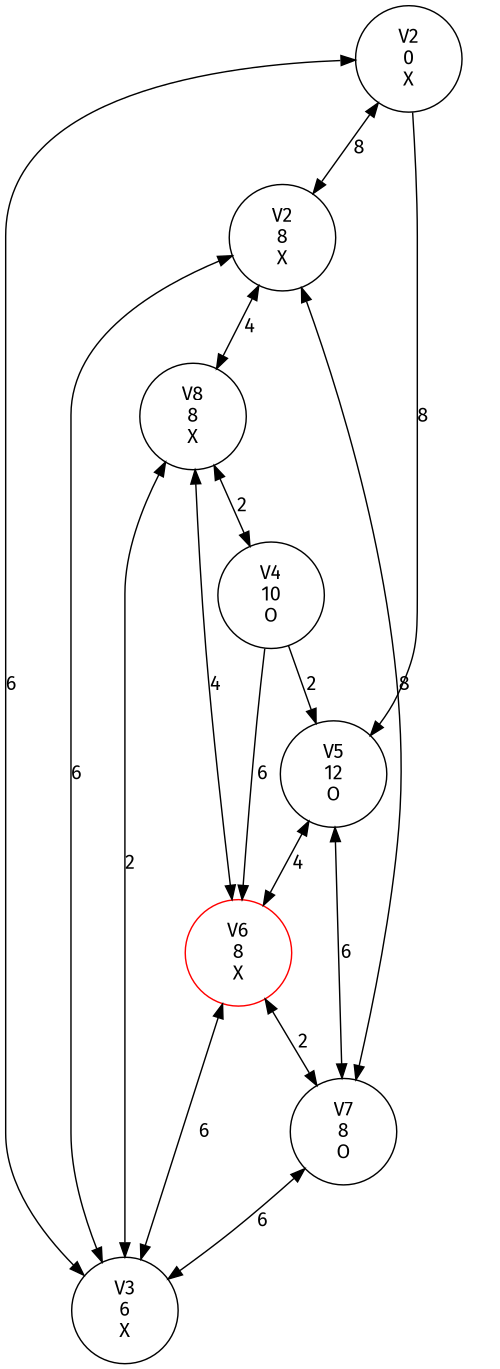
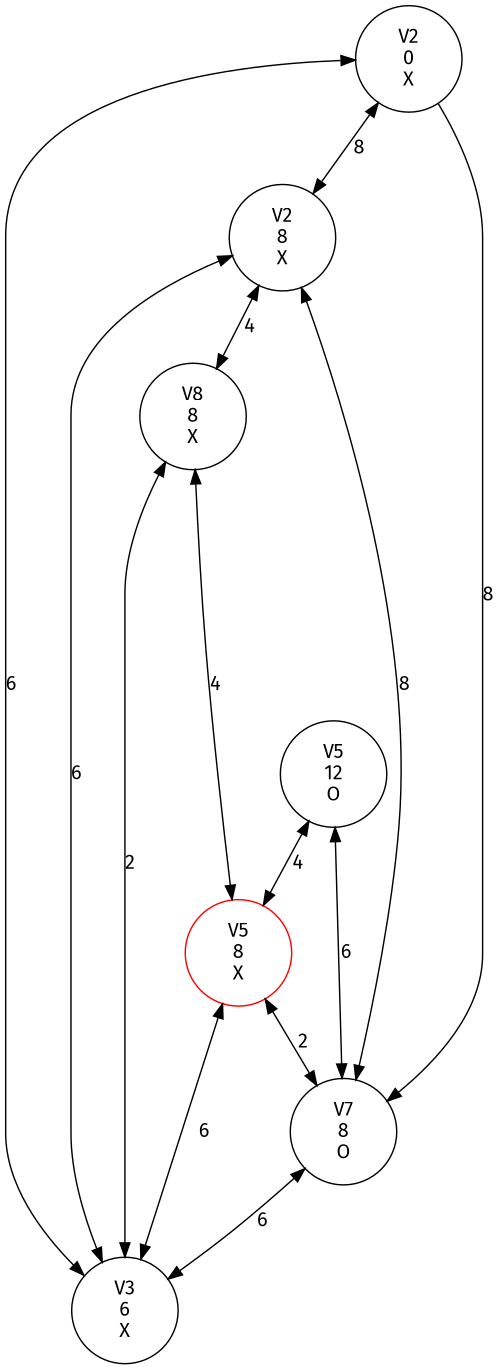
edge "V2 0 X" -> "V5 12 O": now "V2 0 X" -> "V7 8 O"
node "V4 10 O": removed
node "V6 8 X": label "V6 8 X" -> "V5 8 X"
